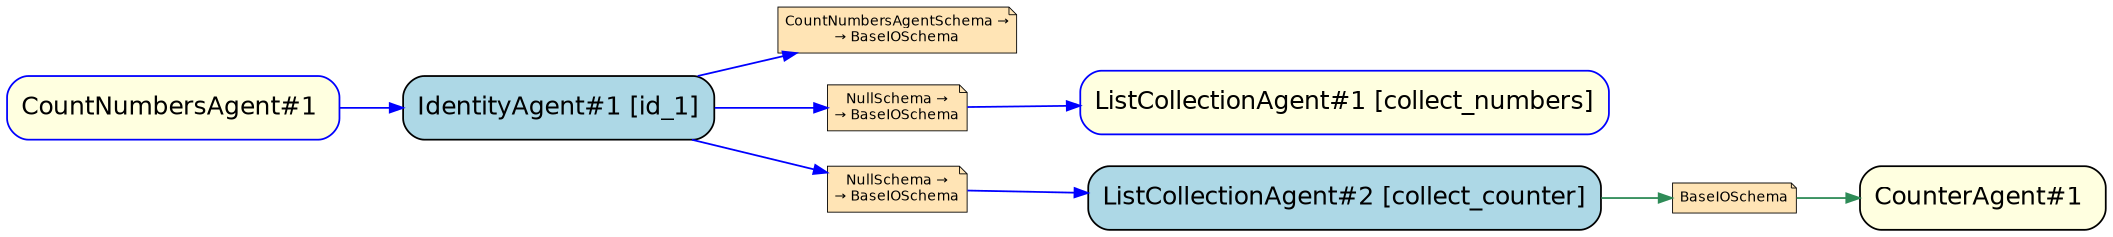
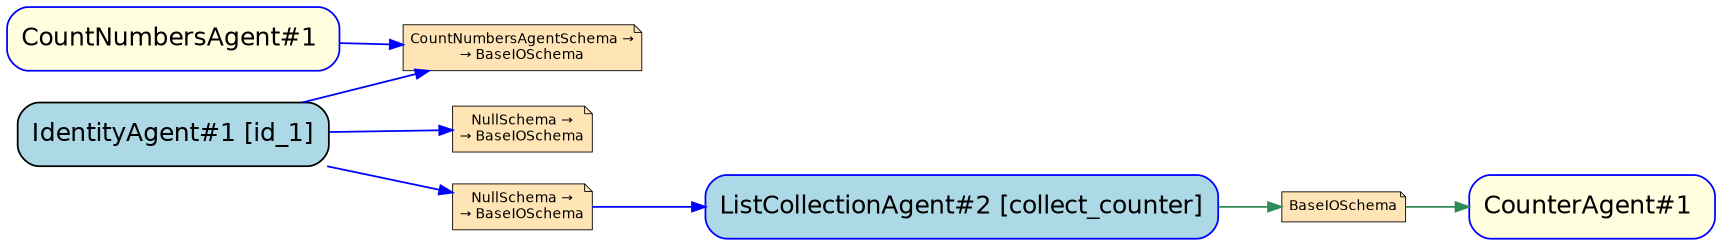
node "ListCollectionAgent#1 [collect_numbers]": removed
edge "CountNumbersAgent#1" -> "IdentityAgent#1 [id_1]": now "CountNumbersAgent#1" -> "CountNumbersAgentSchema → → BaseIOSchema"
node "ListCollectionAgent#2 [collect_counter]": color black -> blue
node "CounterAgent#1": color black -> blue
